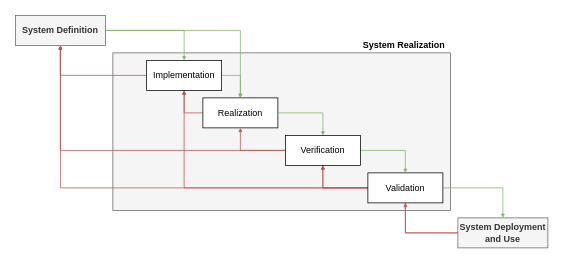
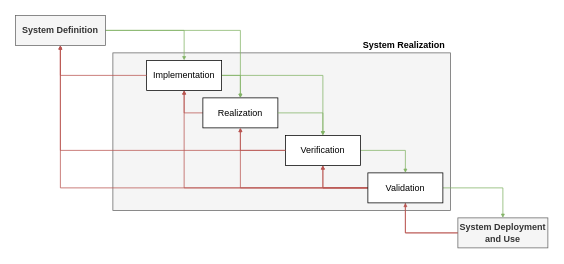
edge "Implementation" -> "Verification": added
edge "Validation" -> "Realization": added
